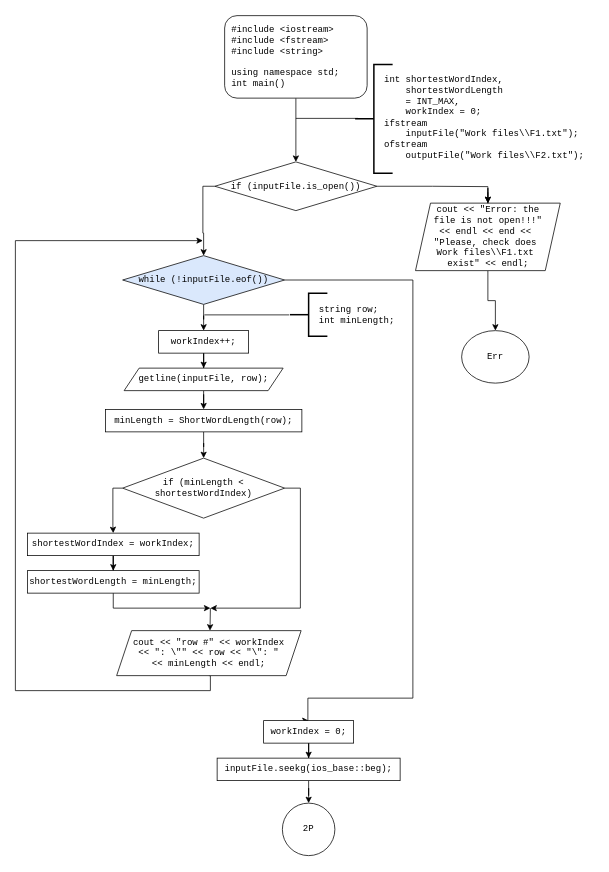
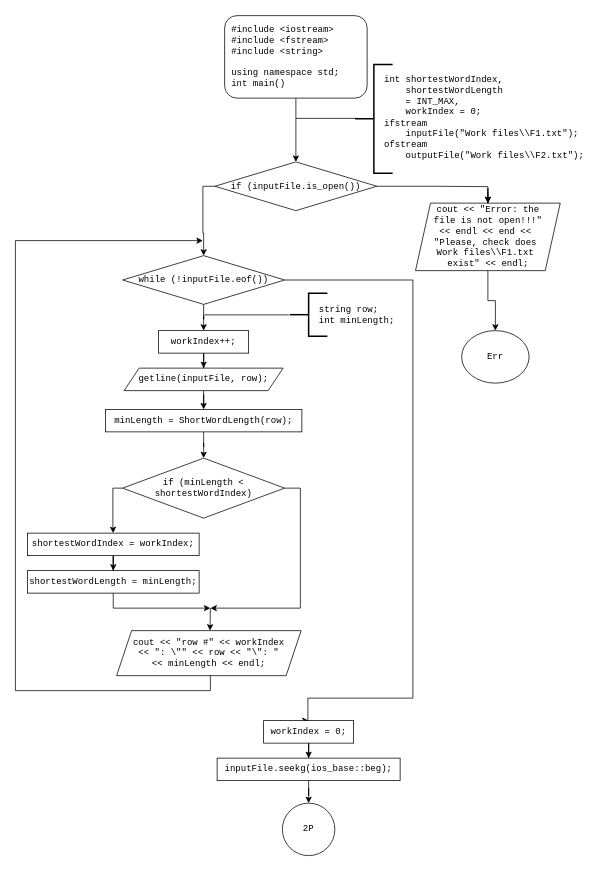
node "while (!inputFile.eof())": fillcolor #dae8fc -> #ffffff
